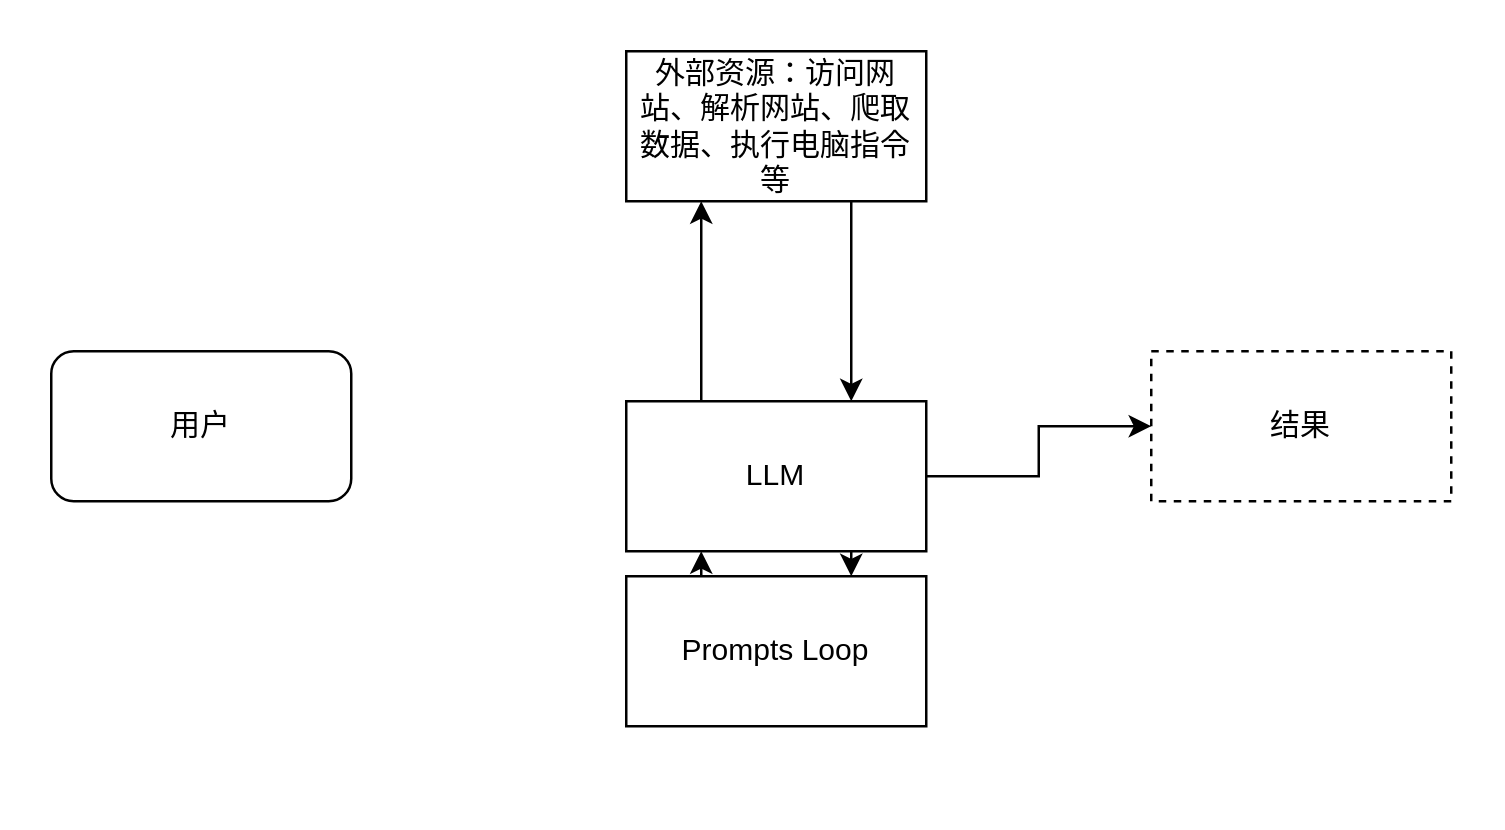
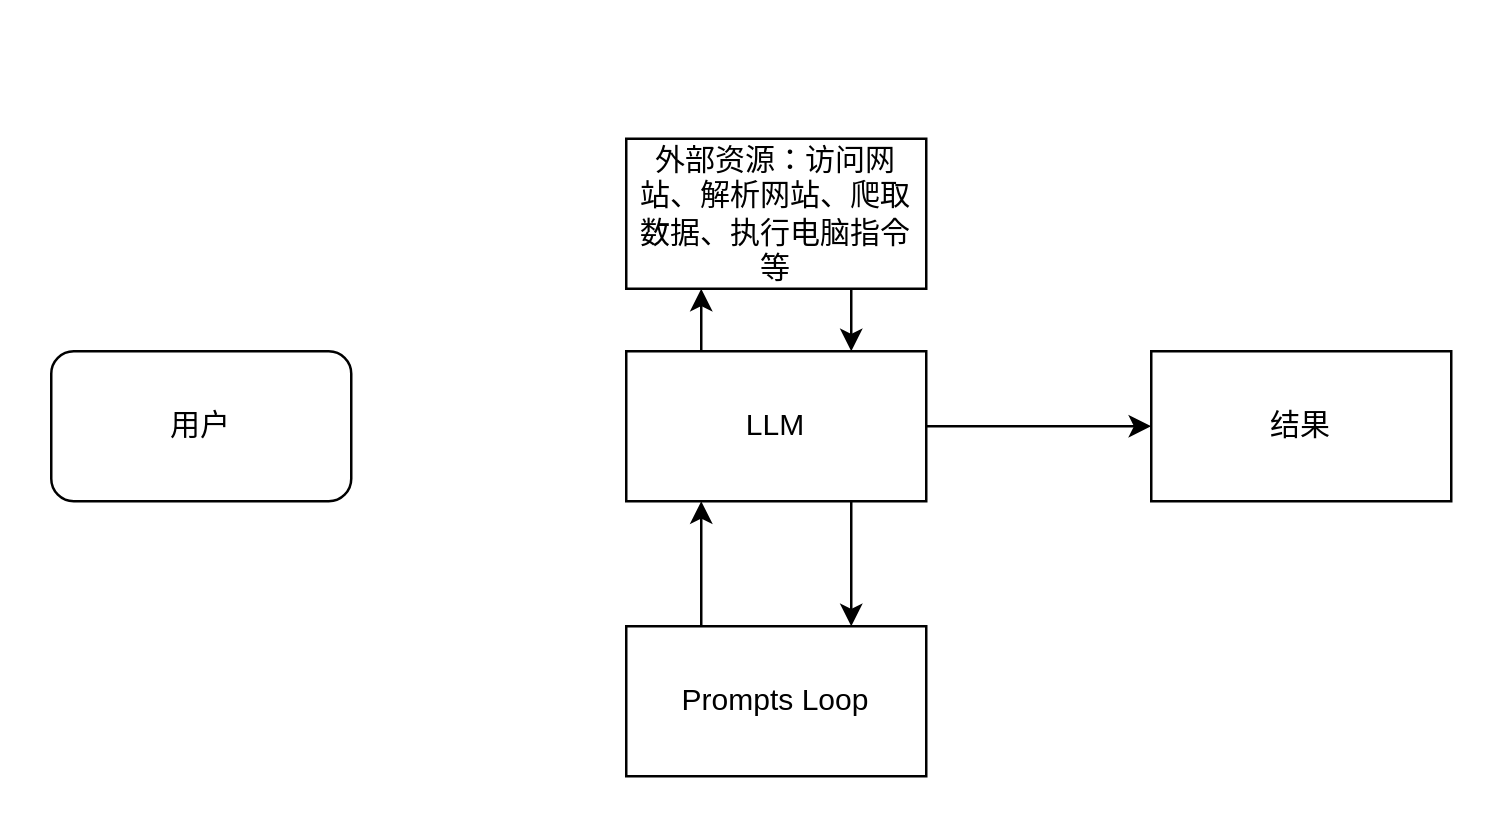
node "外部资源：访问网站、解析网站、爬取数据、执行电脑指令等": moved (776, 126) -> (776, 214)
node "结果": style dashed -> solid
node "LLM": moved (776, 476) -> (776, 426)
node "Prompts Loop": moved (776, 651) -> (776, 701)
